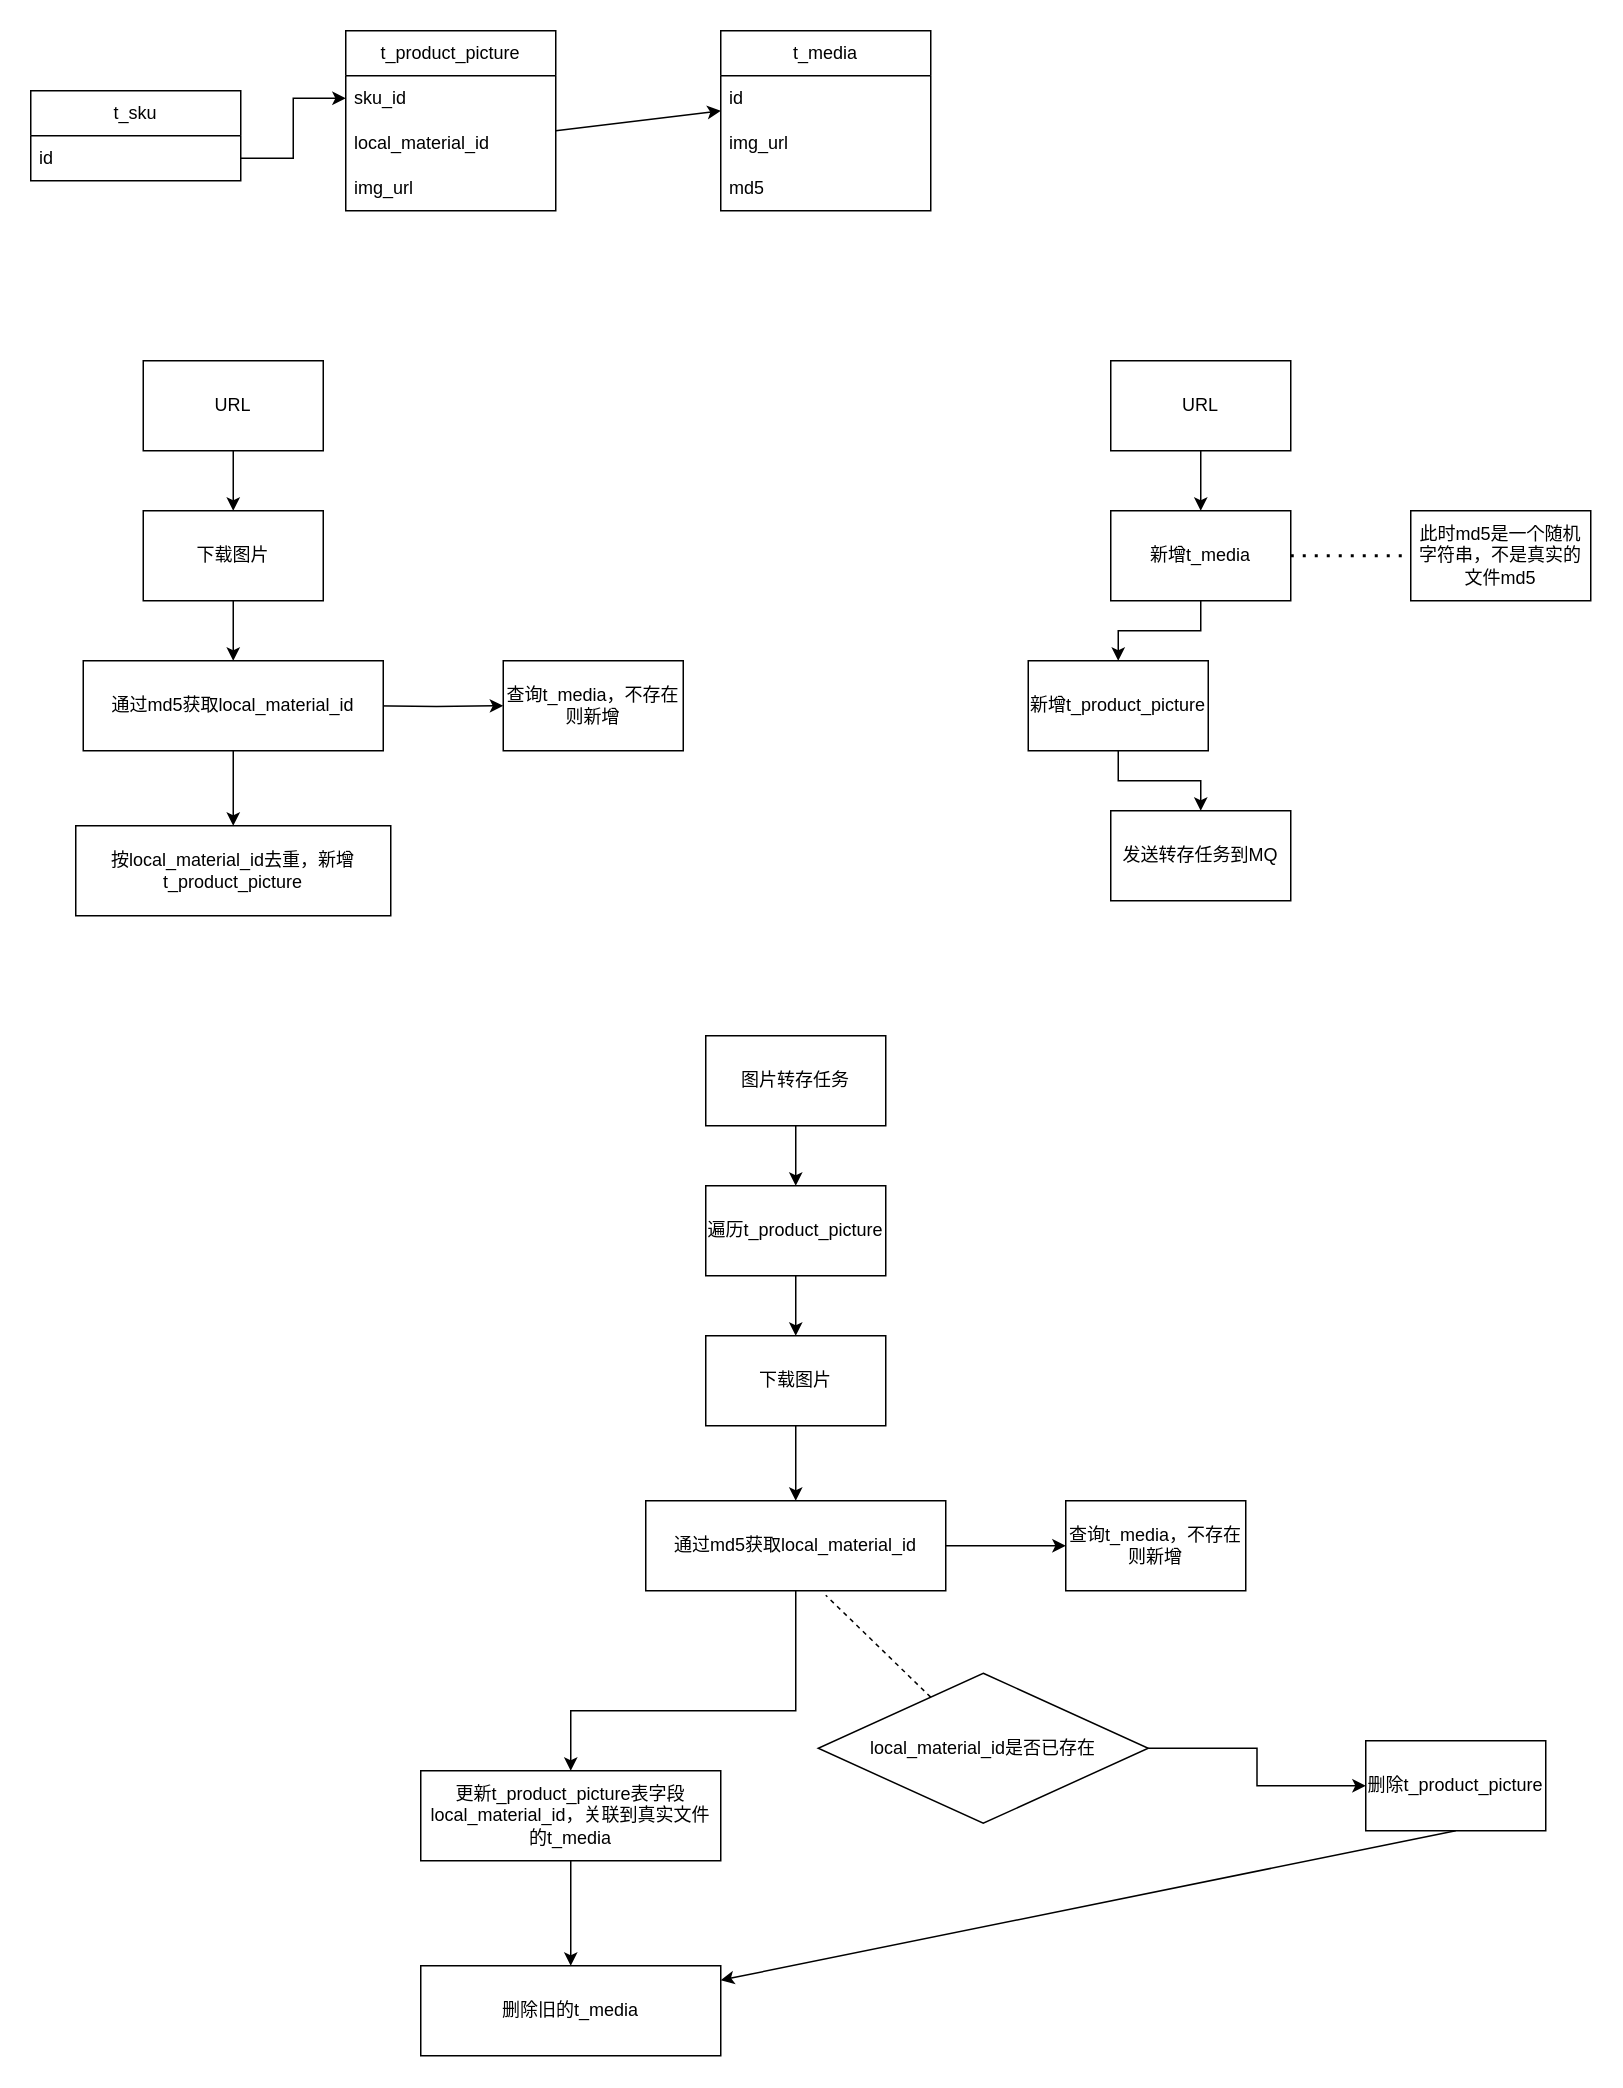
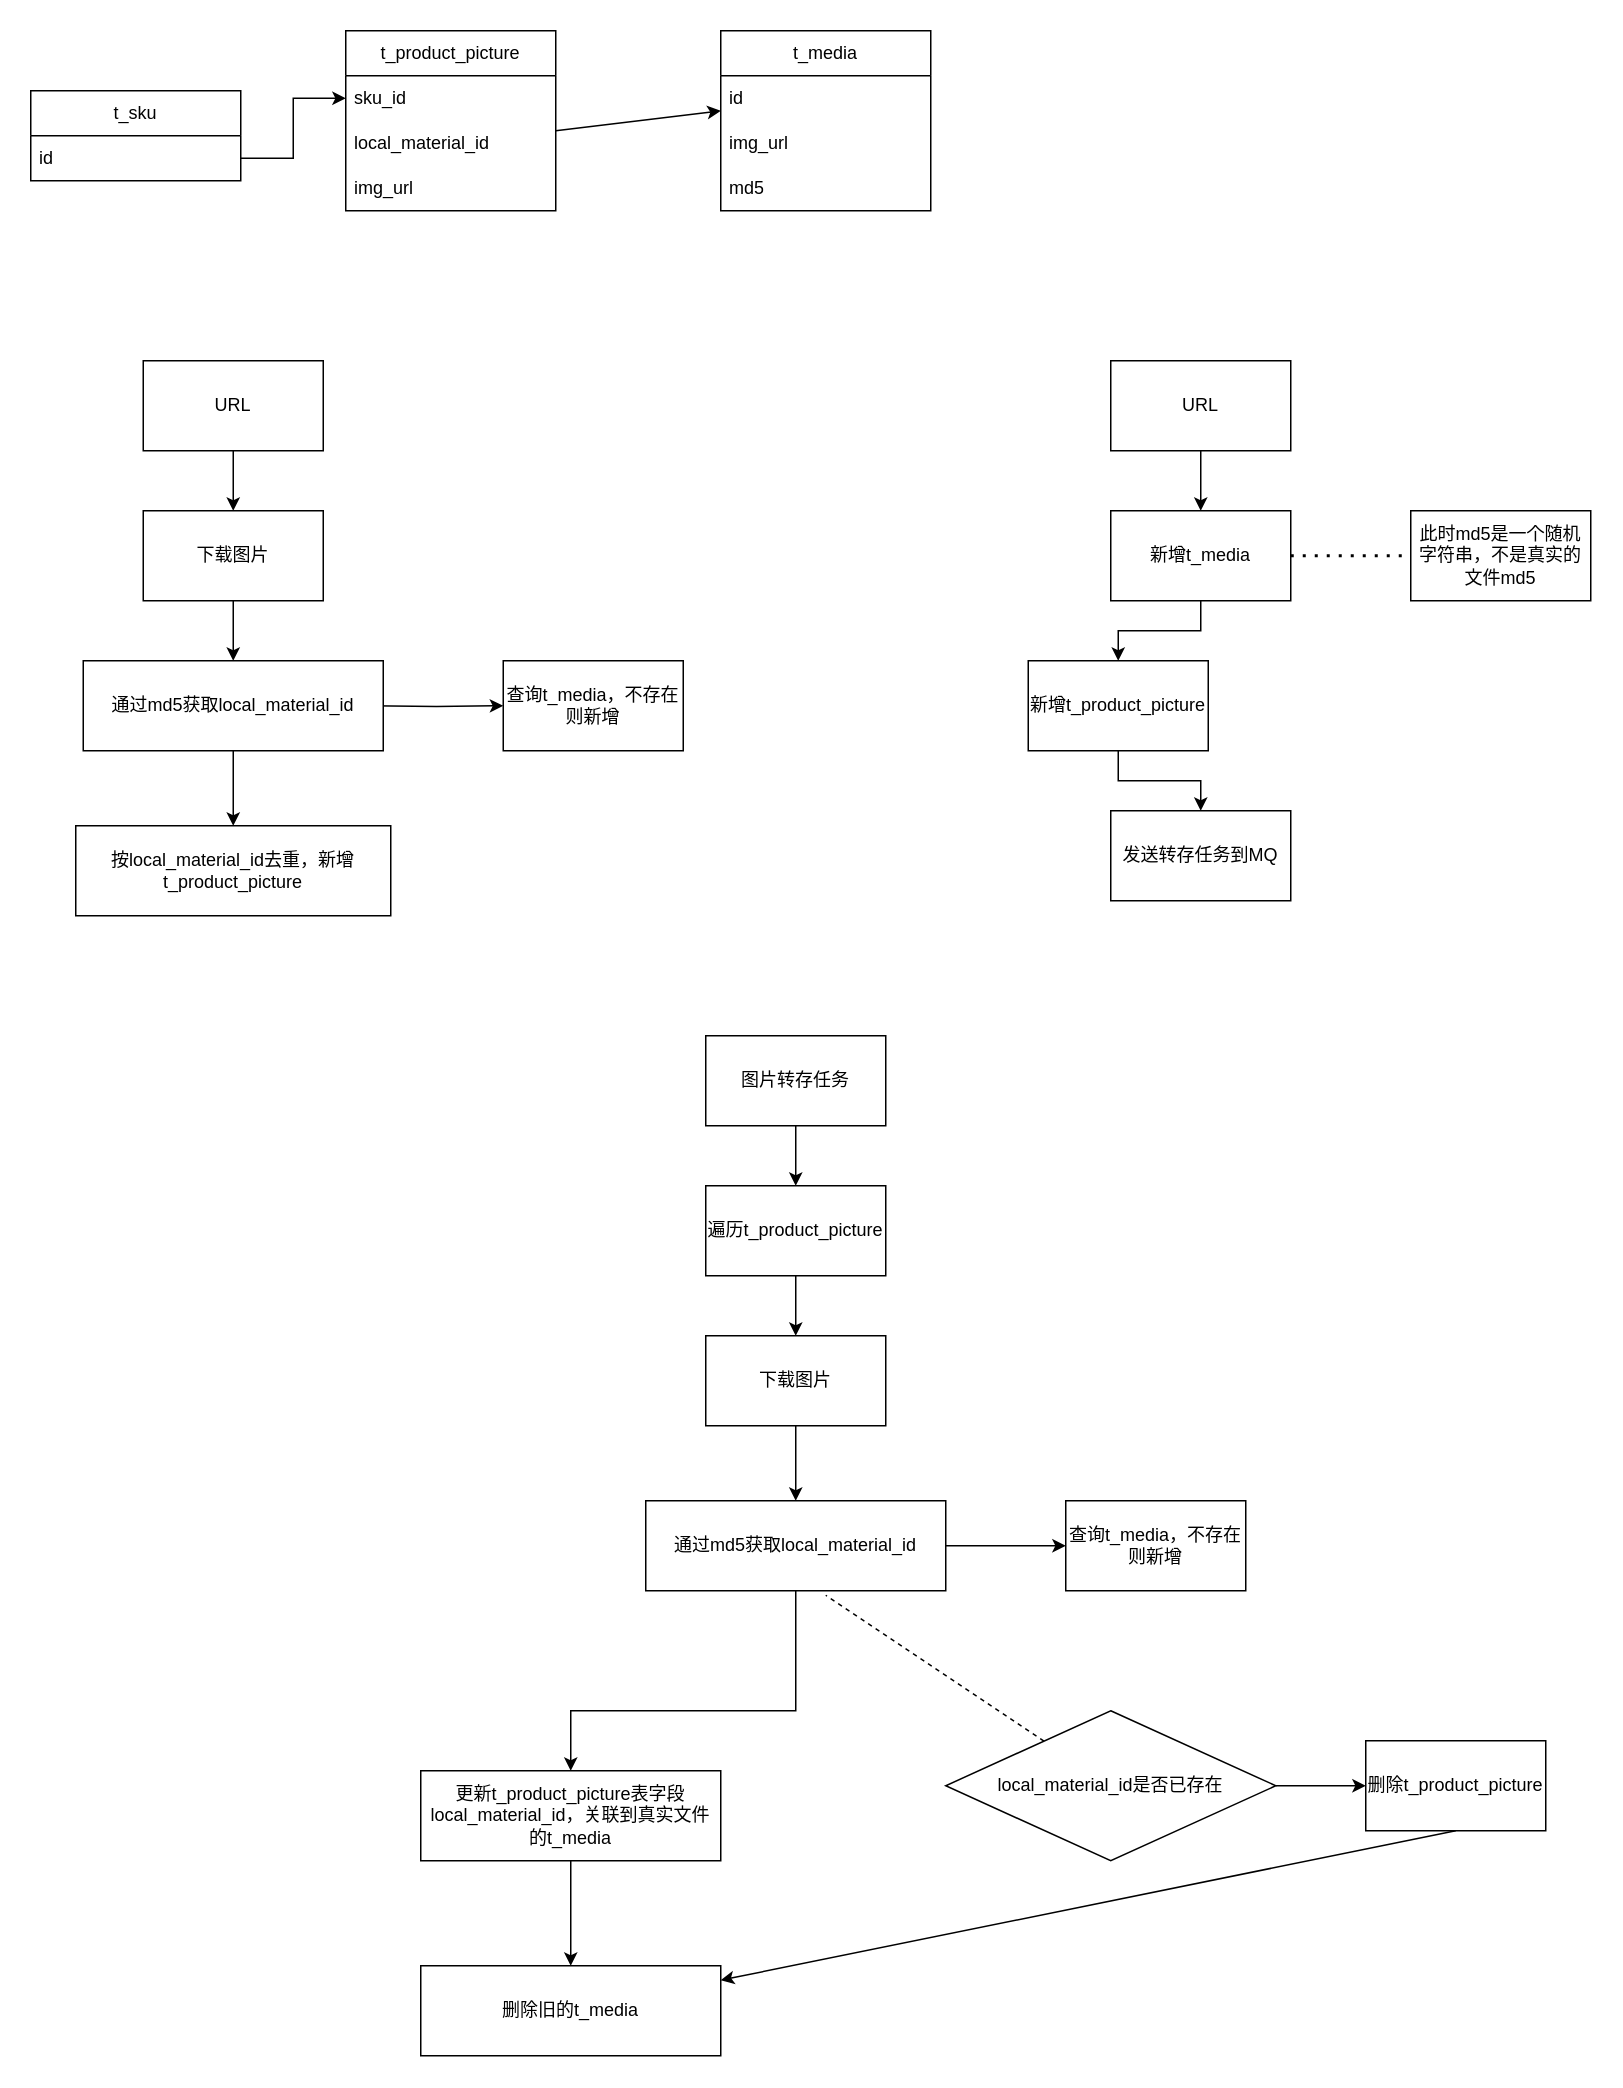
node "local_material_id是否已存在": moved (983, 1748) -> (1111, 1786)
